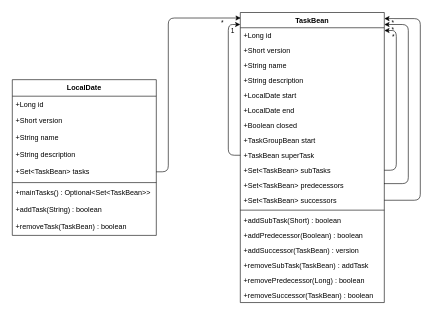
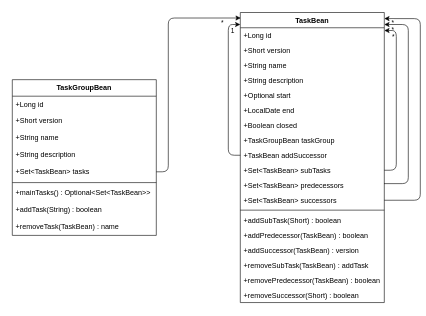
node "LocalDate": label "LocalDate" -> "TaskGroupBean"
node "+LocalDate start": label "+LocalDate start" -> "+Optional start"
node "+TaskGroupBean start": label "+TaskGroupBean start" -> "+TaskGroupBean taskGroup"
node "+TaskBean superTask": label "+TaskBean superTask" -> "+TaskBean addSuccessor"
node "+removeTask(TaskBean) : boolean": label "+removeTask(TaskBean) : boolean" -> "+removeTask(TaskBean) : name"
node "+addPredecessor(Boolean) : boolean": label "+addPredecessor(Boolean) : boolean" -> "+addPredecessor(TaskBean) : boolean"
node "+removePredecessor(Long) : boolean": label "+removePredecessor(Long) : boolean" -> "+removePredecessor(TaskBean) : boolean"
node "+removeSuccessor(TaskBean) : boolean": label "+removeSuccessor(TaskBean) : boolean" -> "+removeSuccessor(Short) : boolean"
